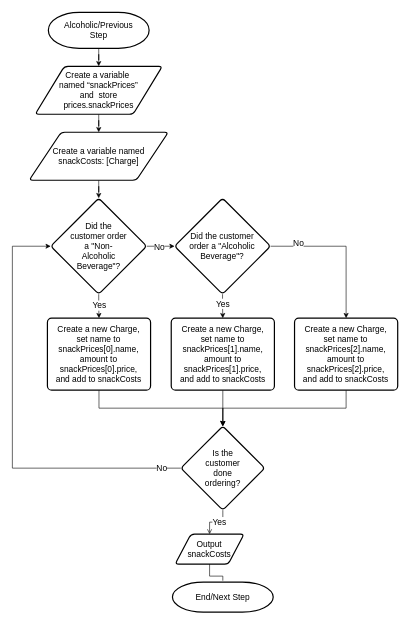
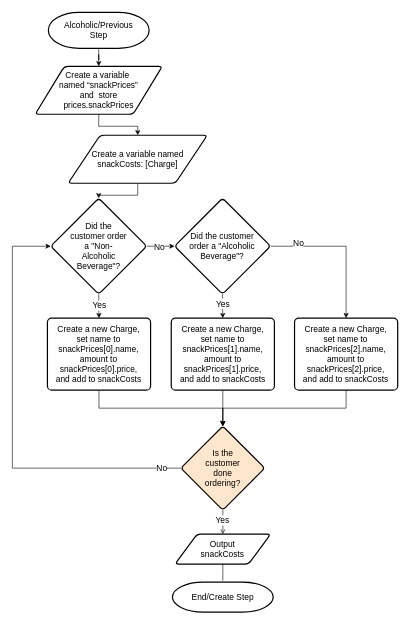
node "Create a variable named snackCosts: [Charge]": moved (99, 156) -> (138, 159)
node "Is the customer done ordering?": fillcolor #ffffff -> #ffe6cc
node "Output snackCosts": size 69x30 -> 95x30
node "End/Next Step": label "End/Next Step" -> "End/Create Step"
